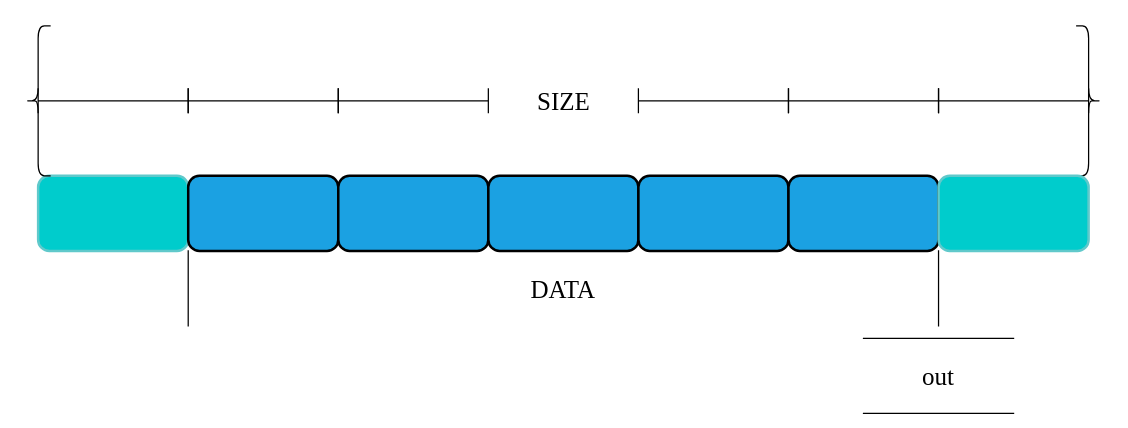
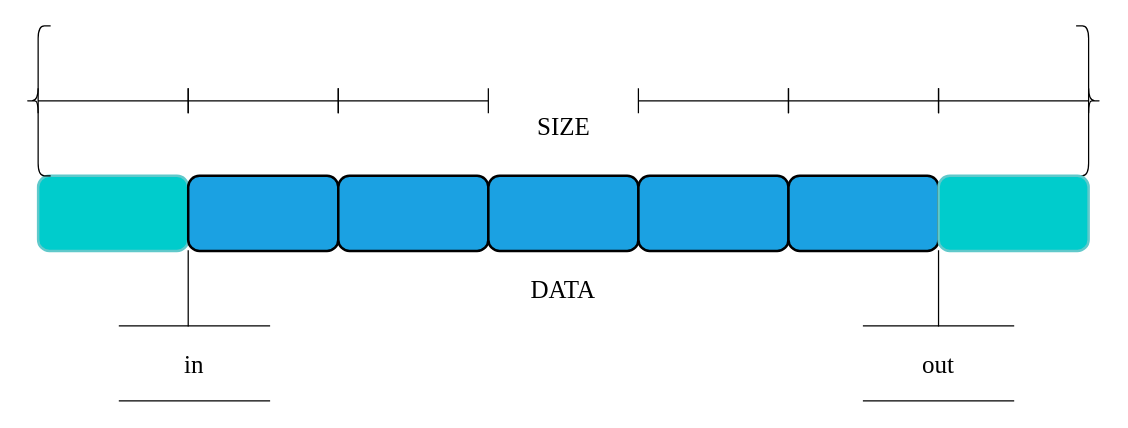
node "SIZE": moved (563, 101) -> (563, 126)
node "in": added
node "out": moved (938, 376) -> (938, 363)
